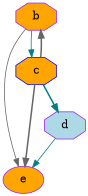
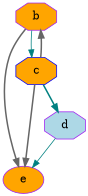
edge "b" -> "e": style solid -> bold
